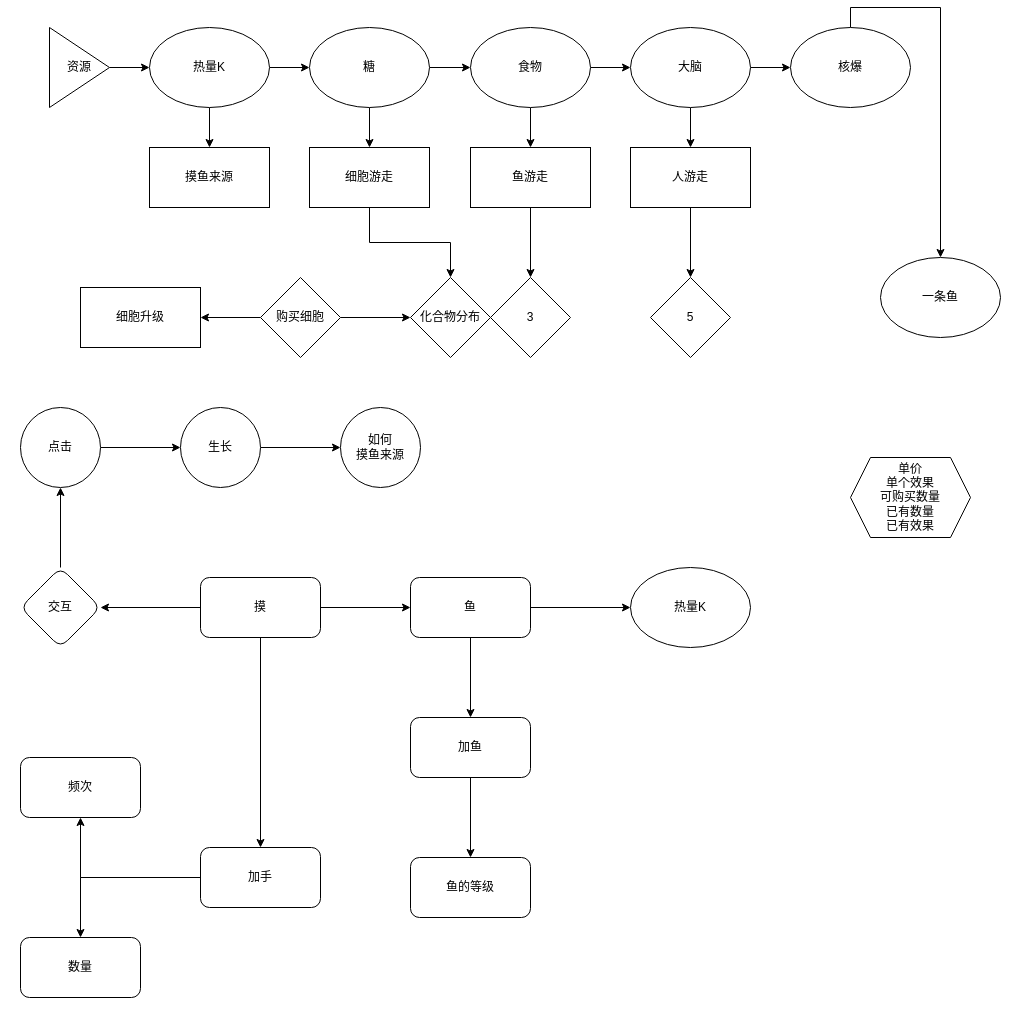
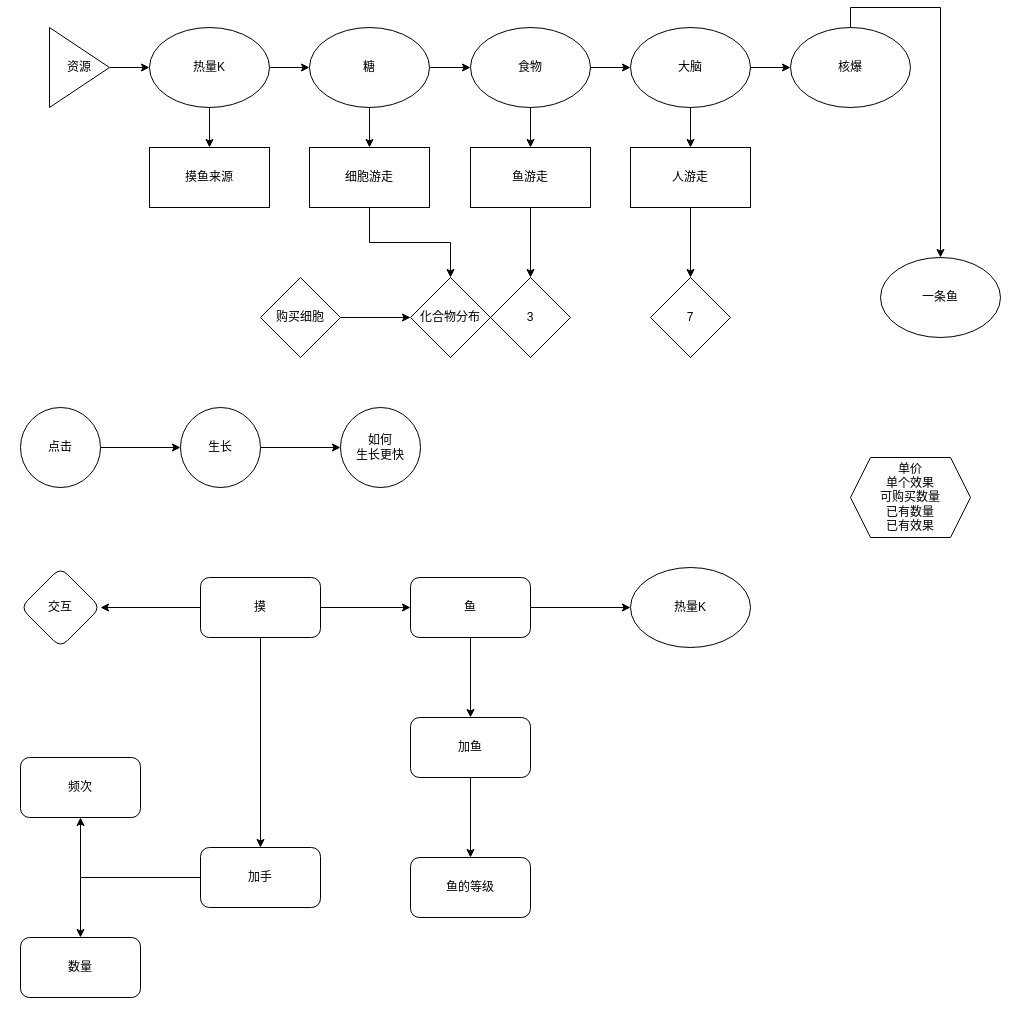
node "细胞升级": removed
edge "购买细胞" -> "细胞升级": removed
node "5": label "5" -> "7"
node "如何 摸鱼来源": label "如何 摸鱼来源" -> "如何 生长更快"
edge "交互" -> "点击": removed
